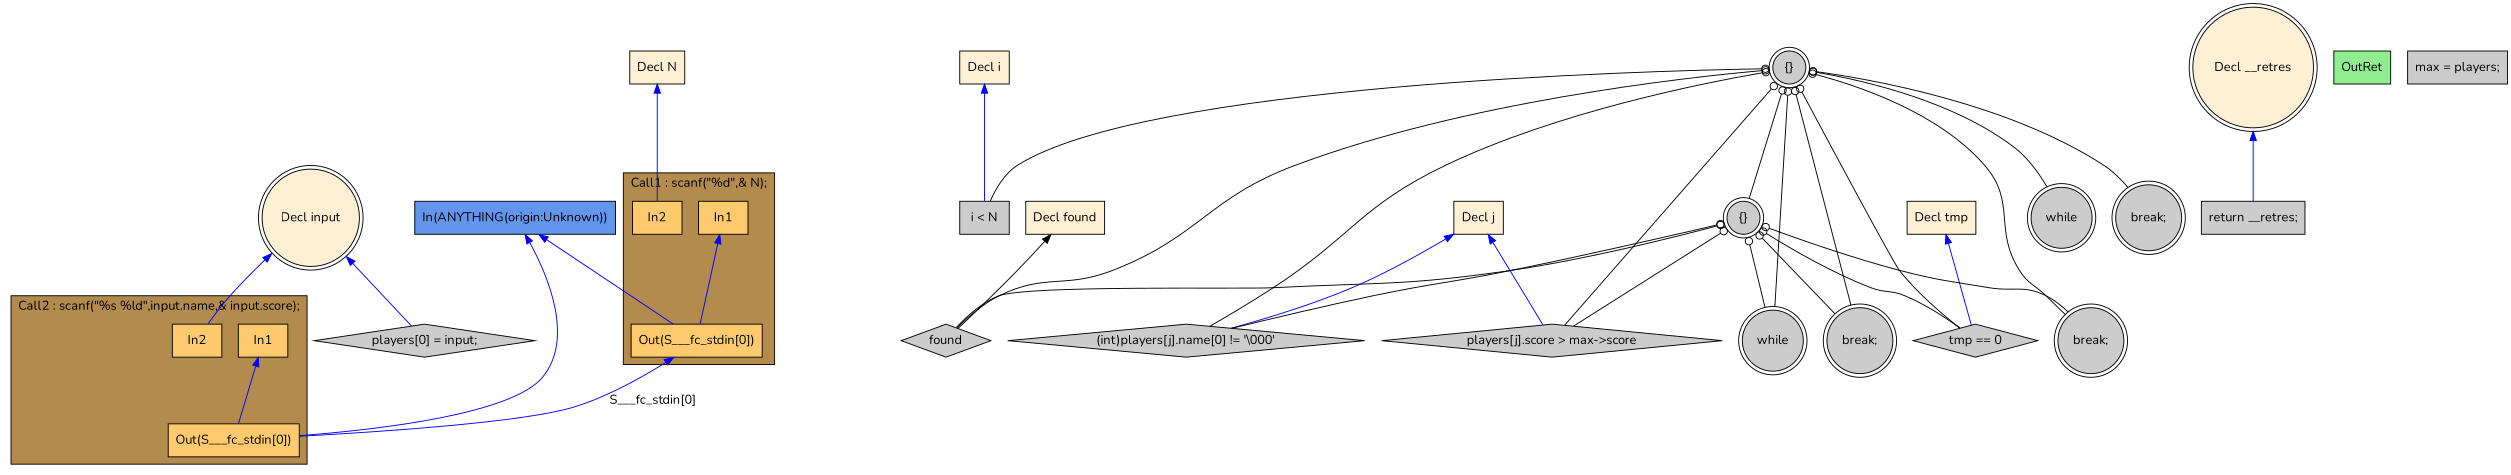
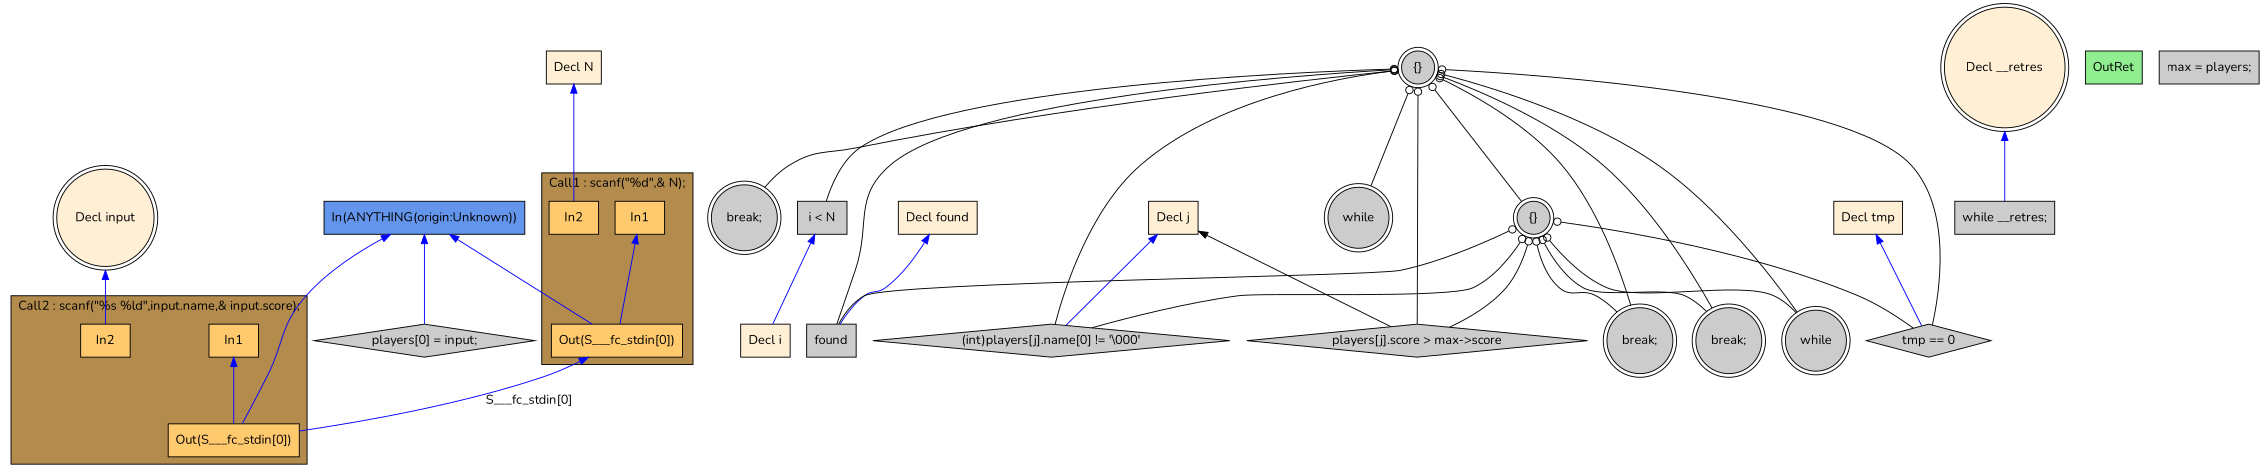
edge "i < N" -> "Decl i": reversed
node "return __retres;": label "return __retres;" -> "while __retres;"
edge "players[j].score > max->score" -> "Decl j": color #0000ff -> #000000
edge "found" -> "Decl found": color #000000 -> #0000ff
edge "players[0] = input;" -> "Decl input": now "players[0] = input;" -> "In(ANYTHING(origin:Unknown))"
node "found": shape diamond -> box
